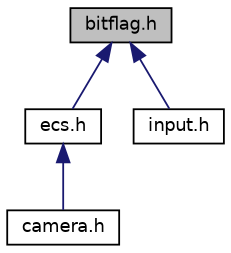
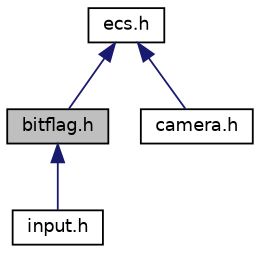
edge "ecs.h" -> "bitflag.h": reversed
